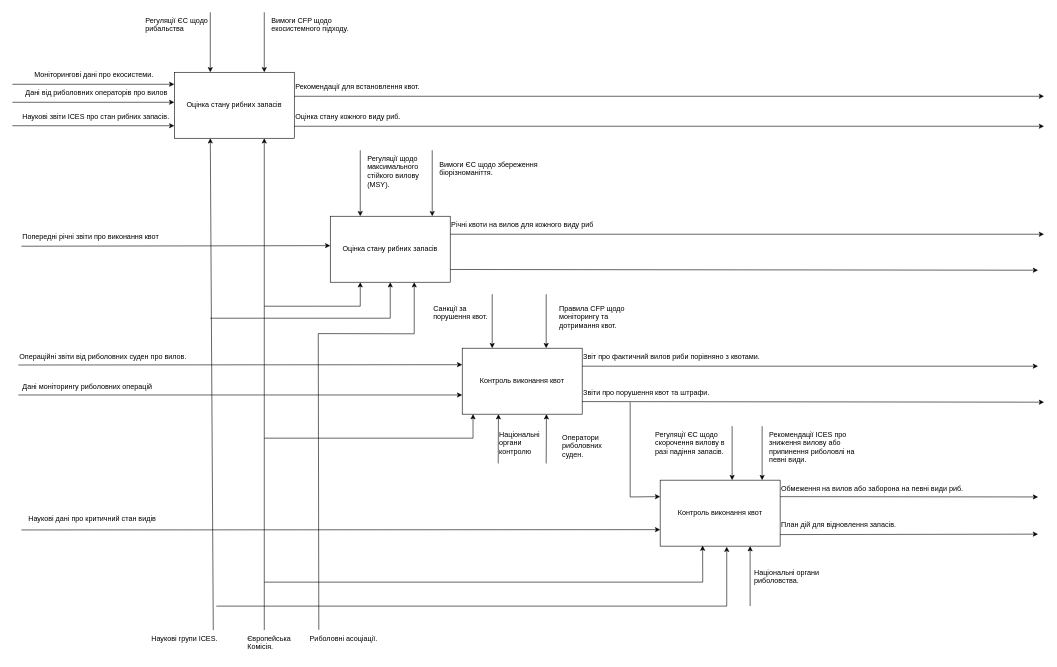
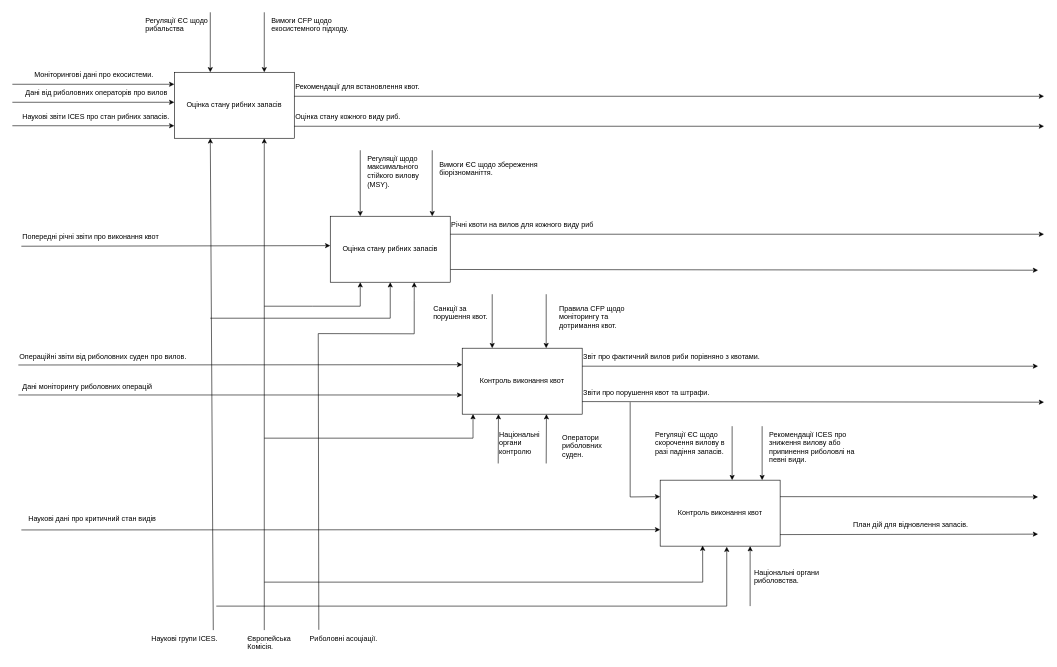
node "Обмеження на вилов або заборона на певні види риб.": removed
node "План дій для відновлення запасів.": moved (849, 528) -> (921, 528)
